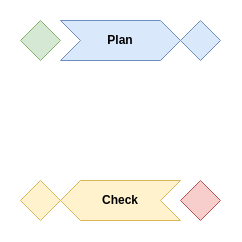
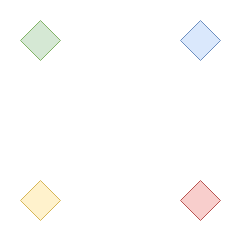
node "Plan": removed
node "Check": removed
